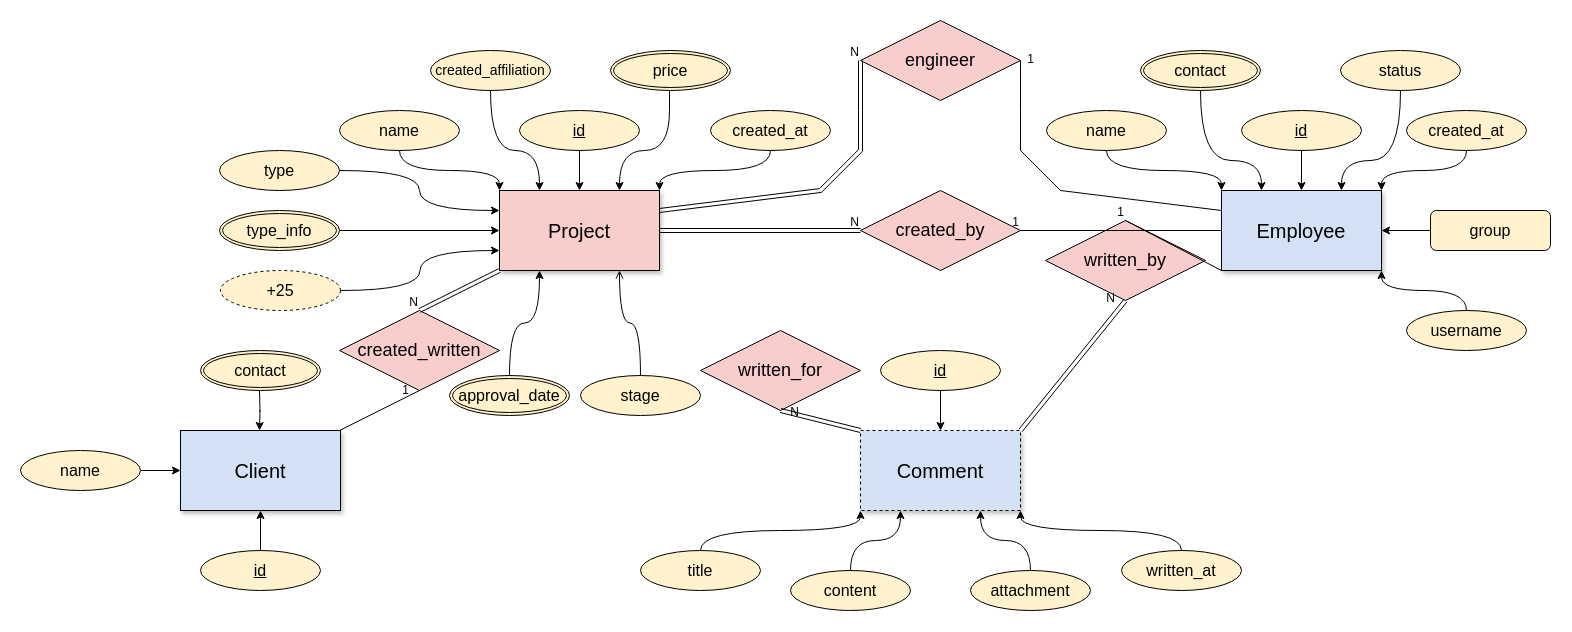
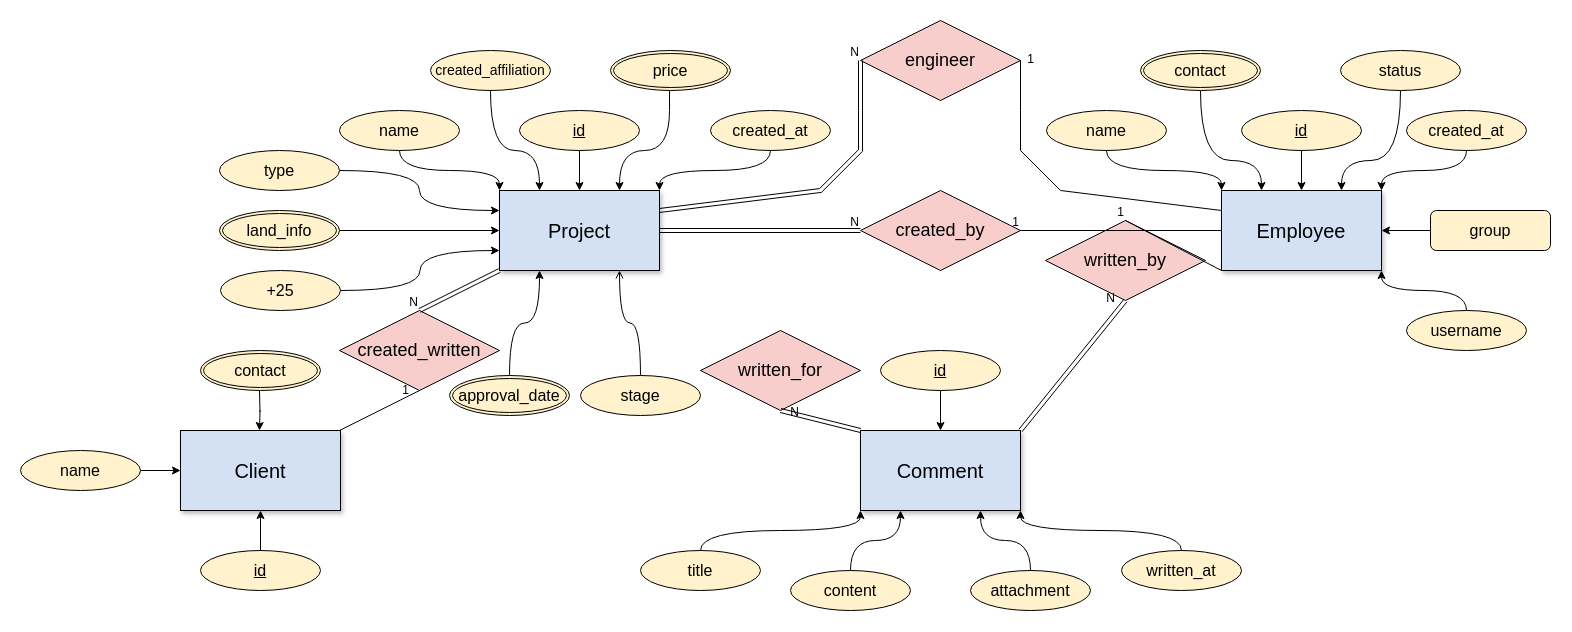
node "type_info": label "type_info" -> "land_info"
node "Project": fillcolor #f8cecc -> #d4e1f5
node "+25": style dashed -> solid
node "Comment": style dashed -> solid
